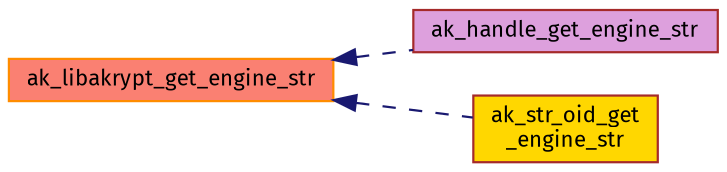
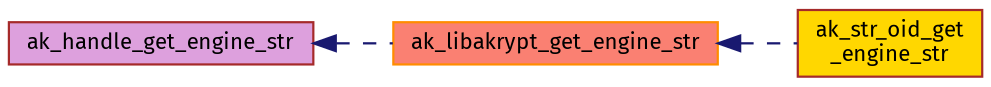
edge "ak_handle_get_engine_str" -> "ak_libakrypt_get_engine_str": reversed
